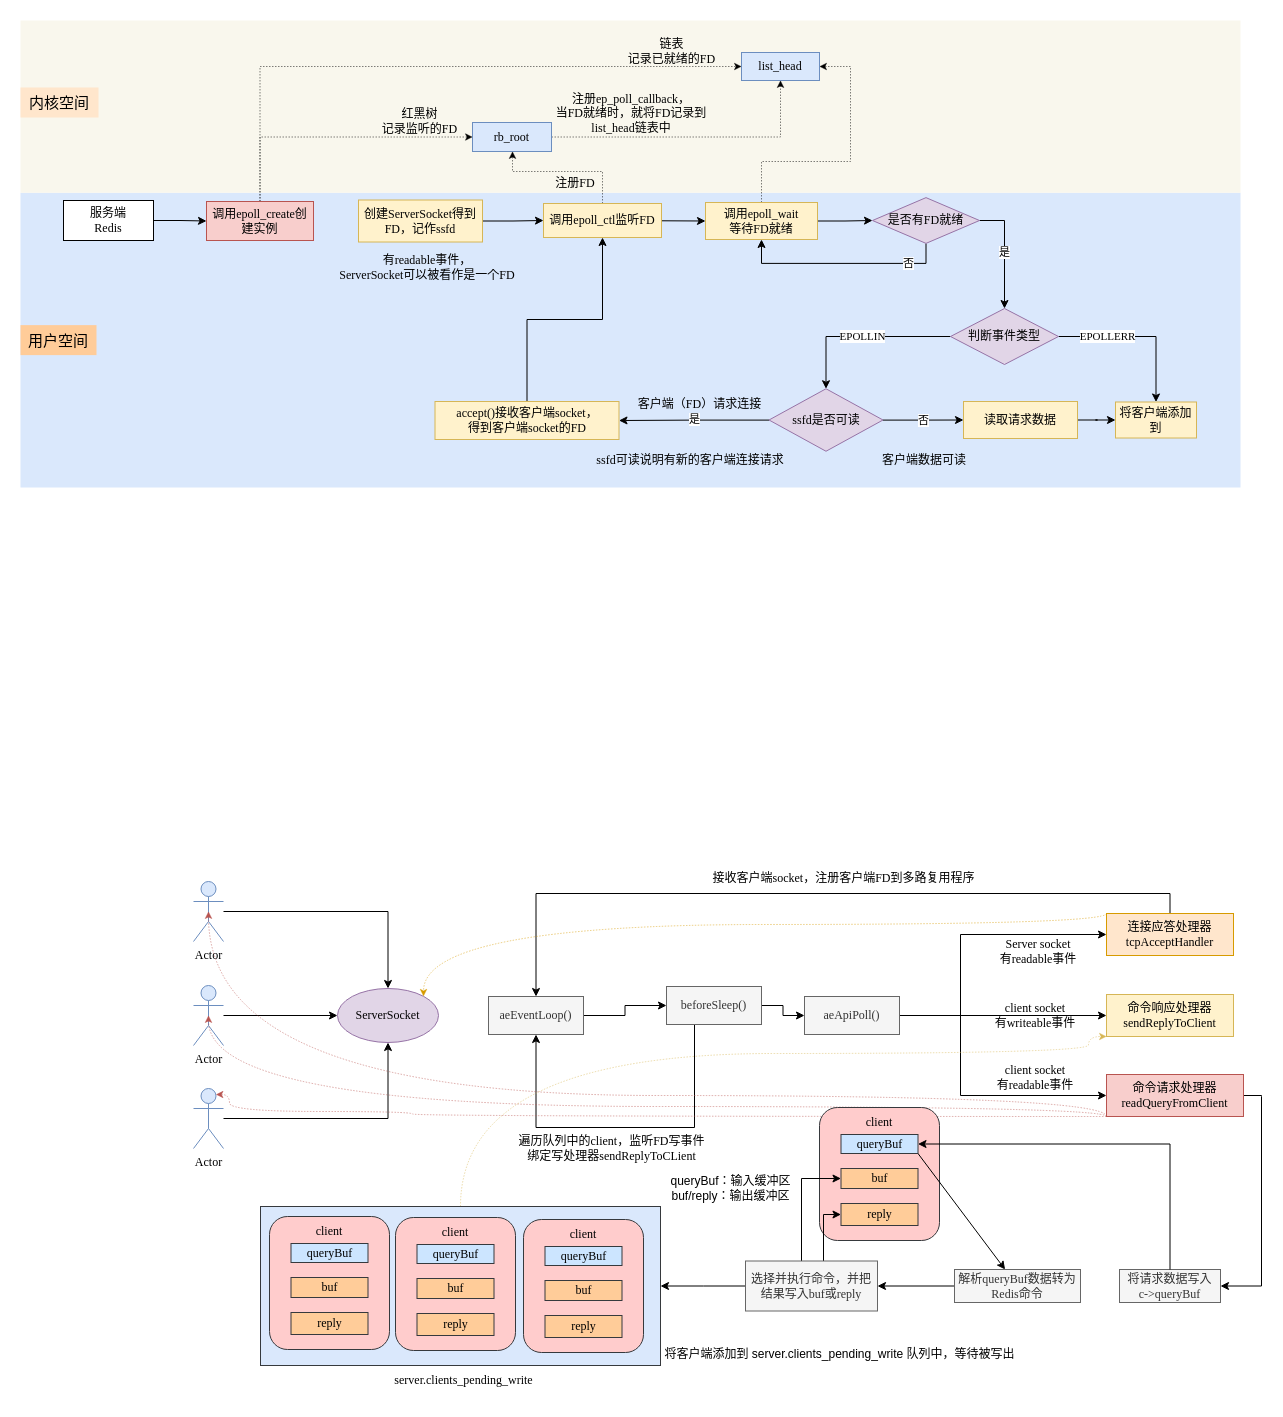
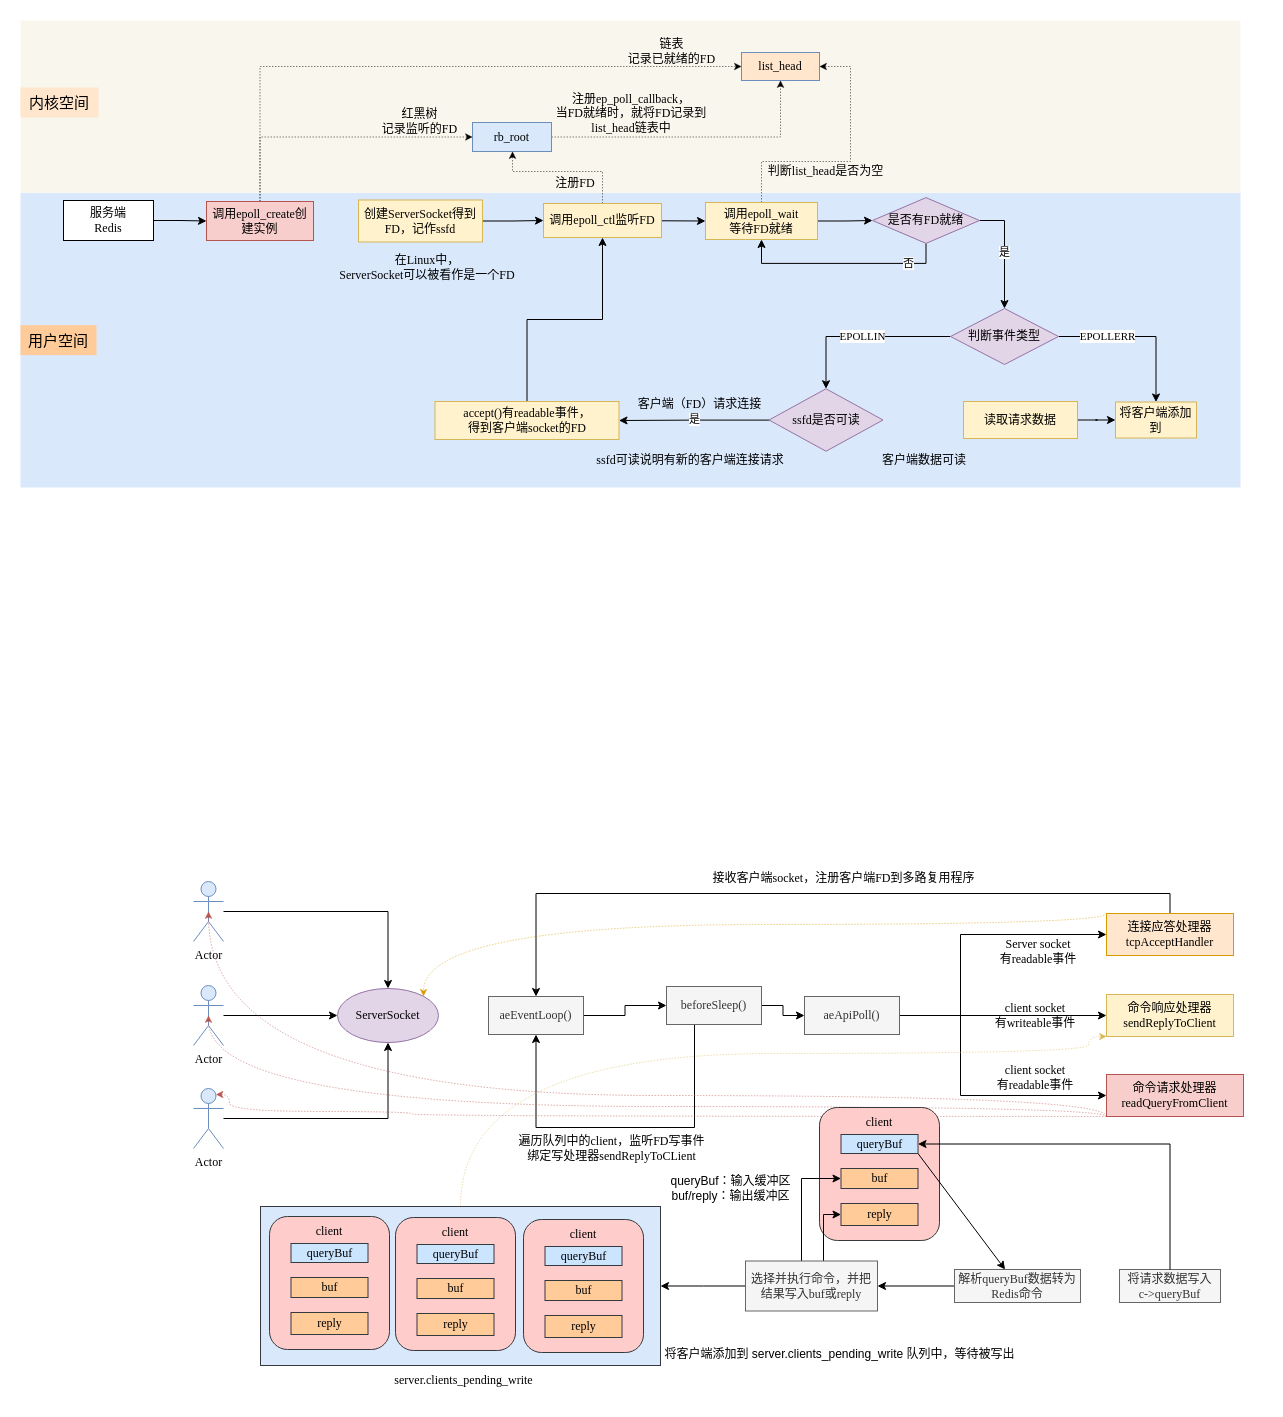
node "list_head": fillcolor #dae8fc -> #ffe6cc
node "判断list_head是否为空": added
node "有readable事件， ServerSocket可以被看作是一个FD": label "有readable事件， ServerSocket可以被看作是一个FD" -> "在Linux中， ServerSocket可以被看作是一个FD"
edge "ssfd是否可读" -> "读取请求数据": removed, label "否"
node "accept()接收客户端socket， 得到客户端socket的FD": label "accept()接收客户端socket， 得到客户端socket的FD" -> "accept()有readable事件， 得到客户端socket的FD"
edge "命令请求处理器 readQueryFromClient" -> "将请求数据写入 c->queryBuf": removed
